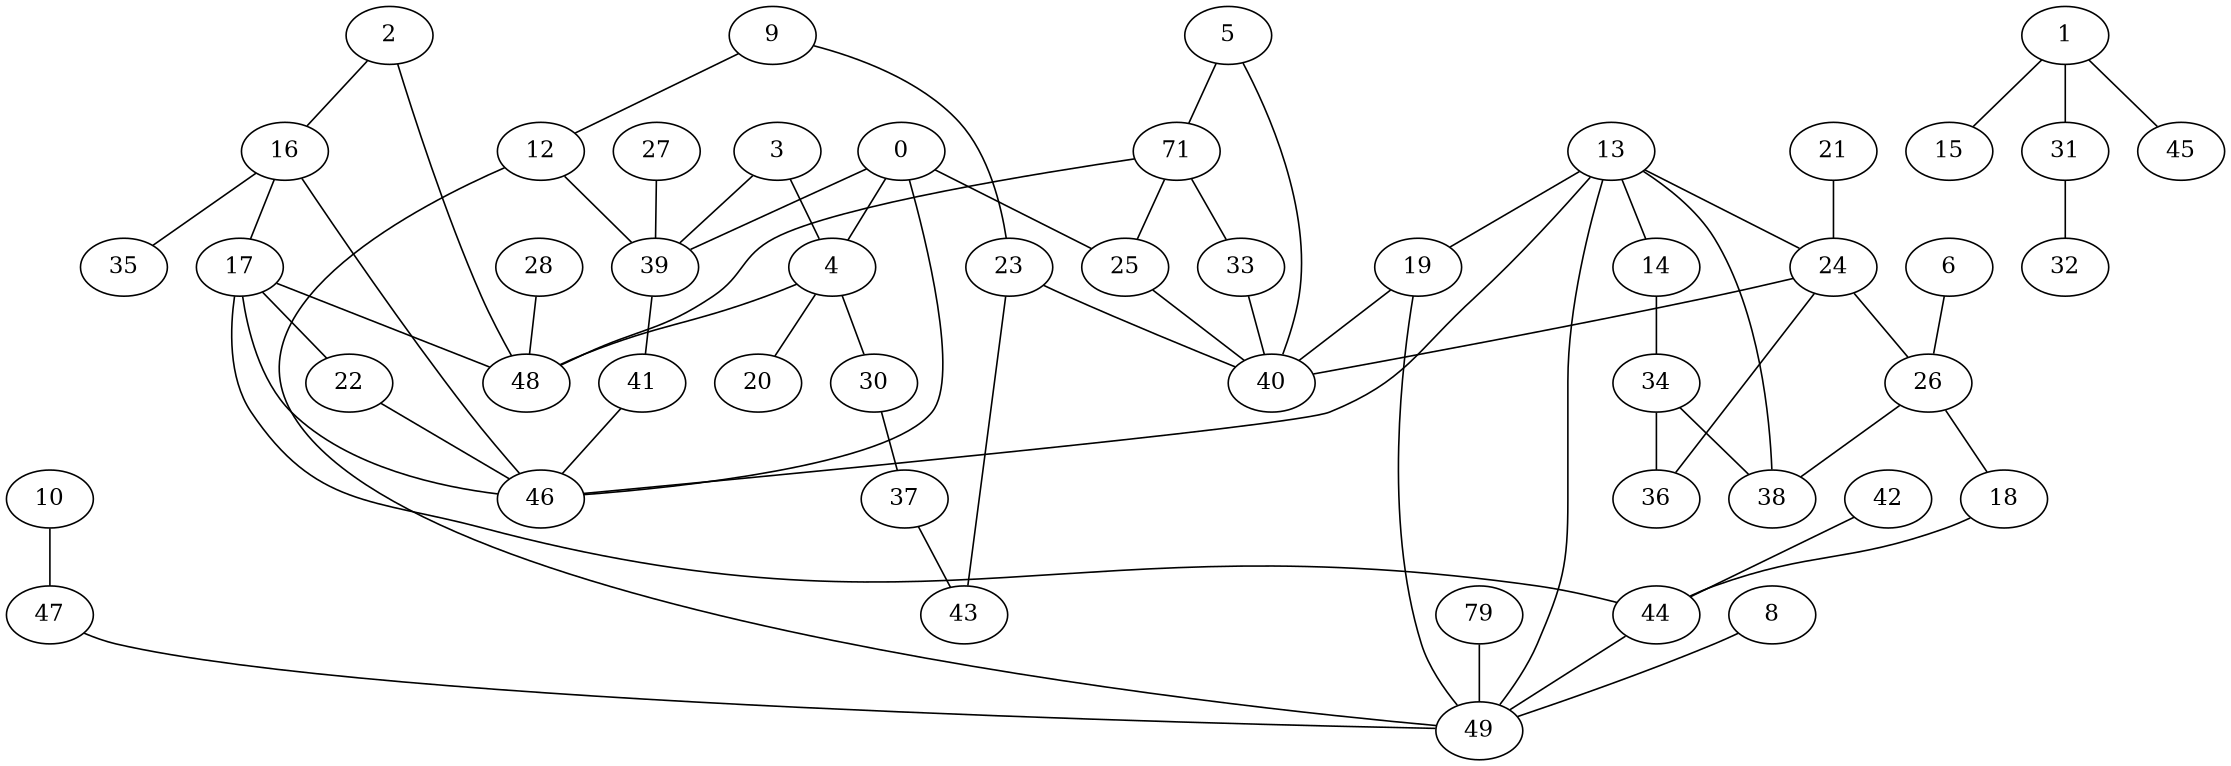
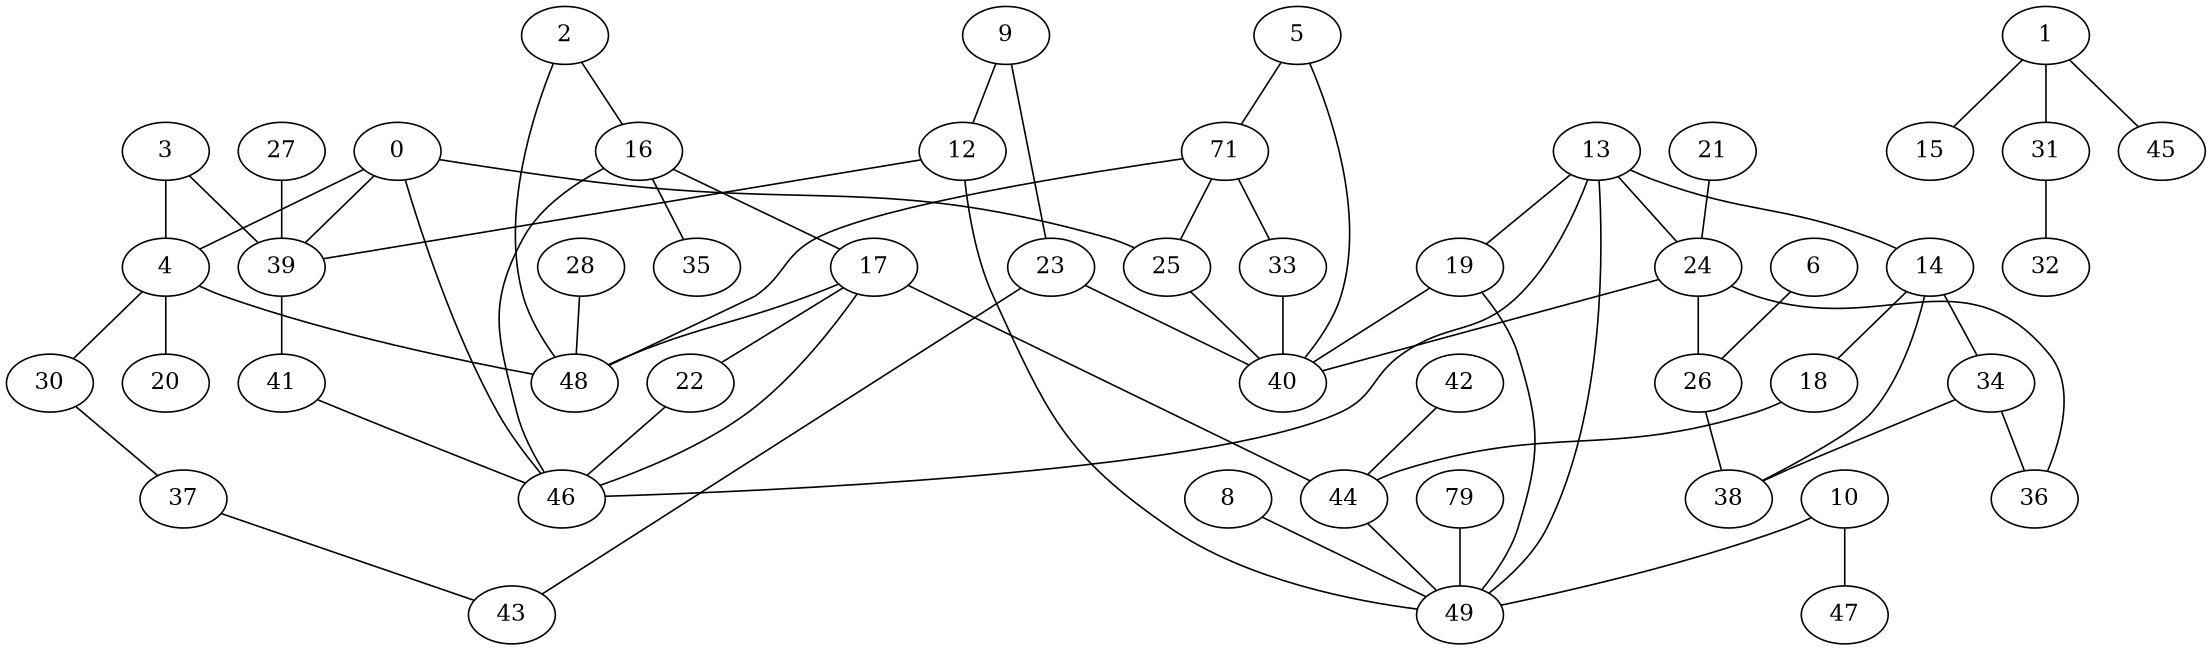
edge "13" -- "38": now "14" -- "38"
edge "26" -- "18": now "14" -- "18"
edge "47" -- "49": now "10" -- "49"
